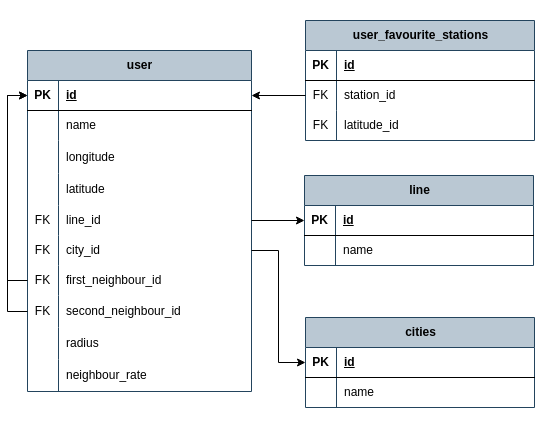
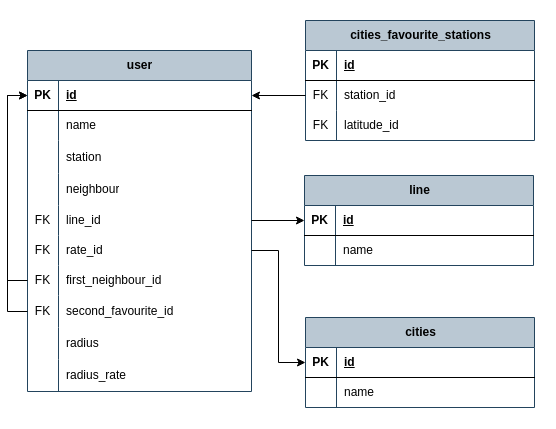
node "user_favourite_stations": label "user_favourite_stations" -> "cities_favourite_stations"
node "longitude": label "longitude" -> "station"
node "latitude": label "latitude" -> "neighbour"
node "city_id": label "city_id" -> "rate_id"
node "second_neighbour_id": label "second_neighbour_id" -> "second_favourite_id"
node "neighbour_rate": label "neighbour_rate" -> "radius_rate"
